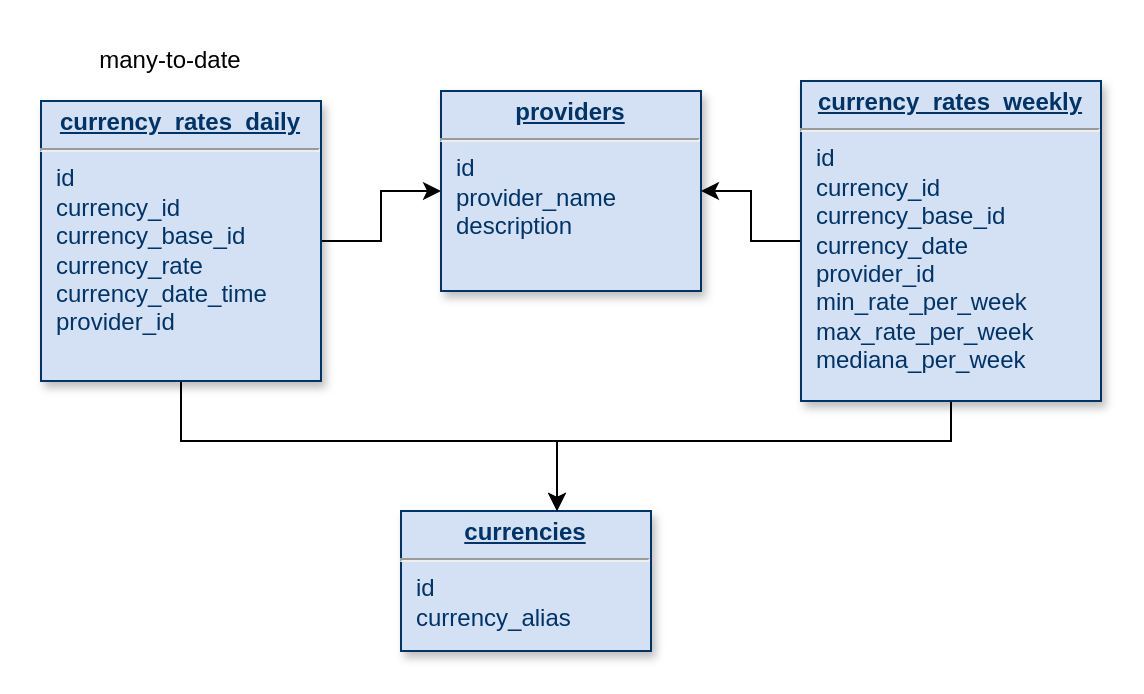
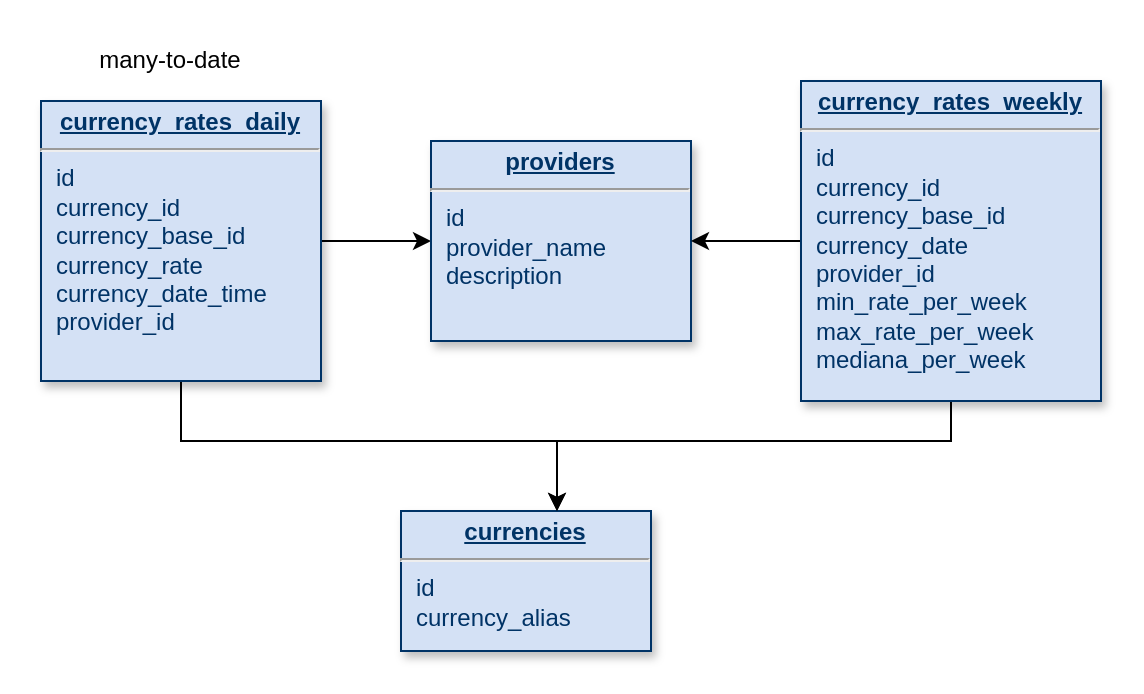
node "providers id provider_name description": moved (571, 191) -> (561, 241)
